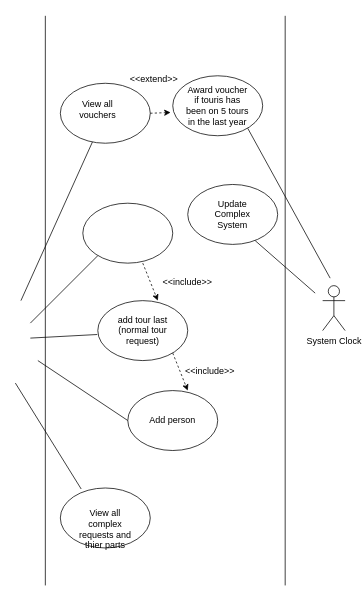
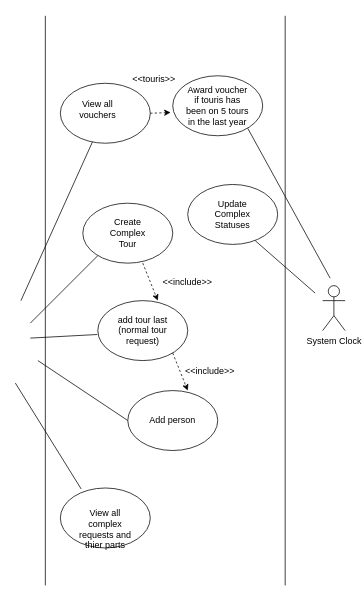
node "<<extend>>": label "<<extend>>" -> "<<touris>>"
node "Update Complex System": label "Update Complex System" -> "Update Complex Statuses"
node "Create Complex Tour": added
